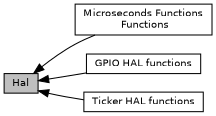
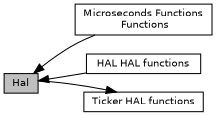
node "GPIO HAL functions": label "GPIO HAL functions" -> "HAL HAL functions"
edge "Ticker HAL functions" -> "Hal": reversed
